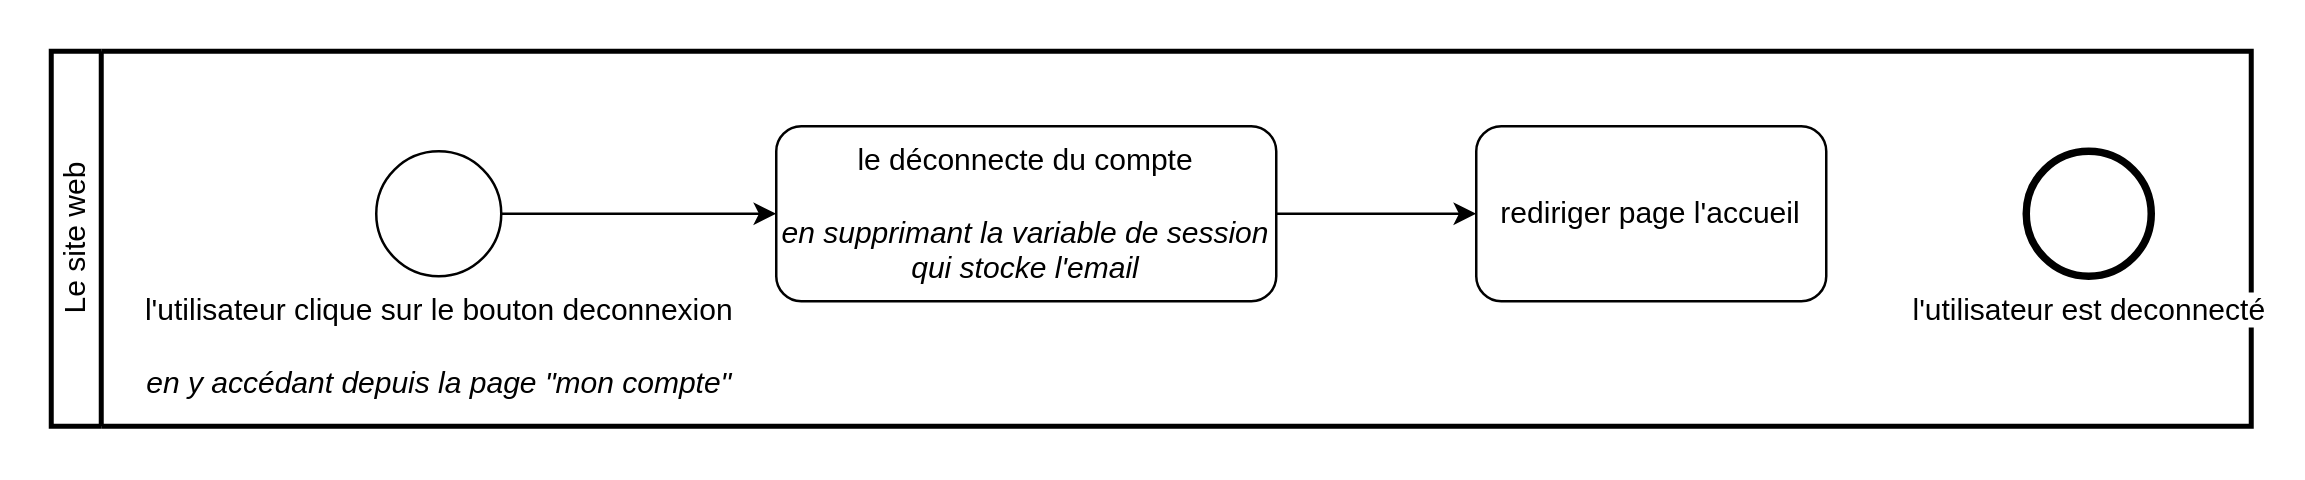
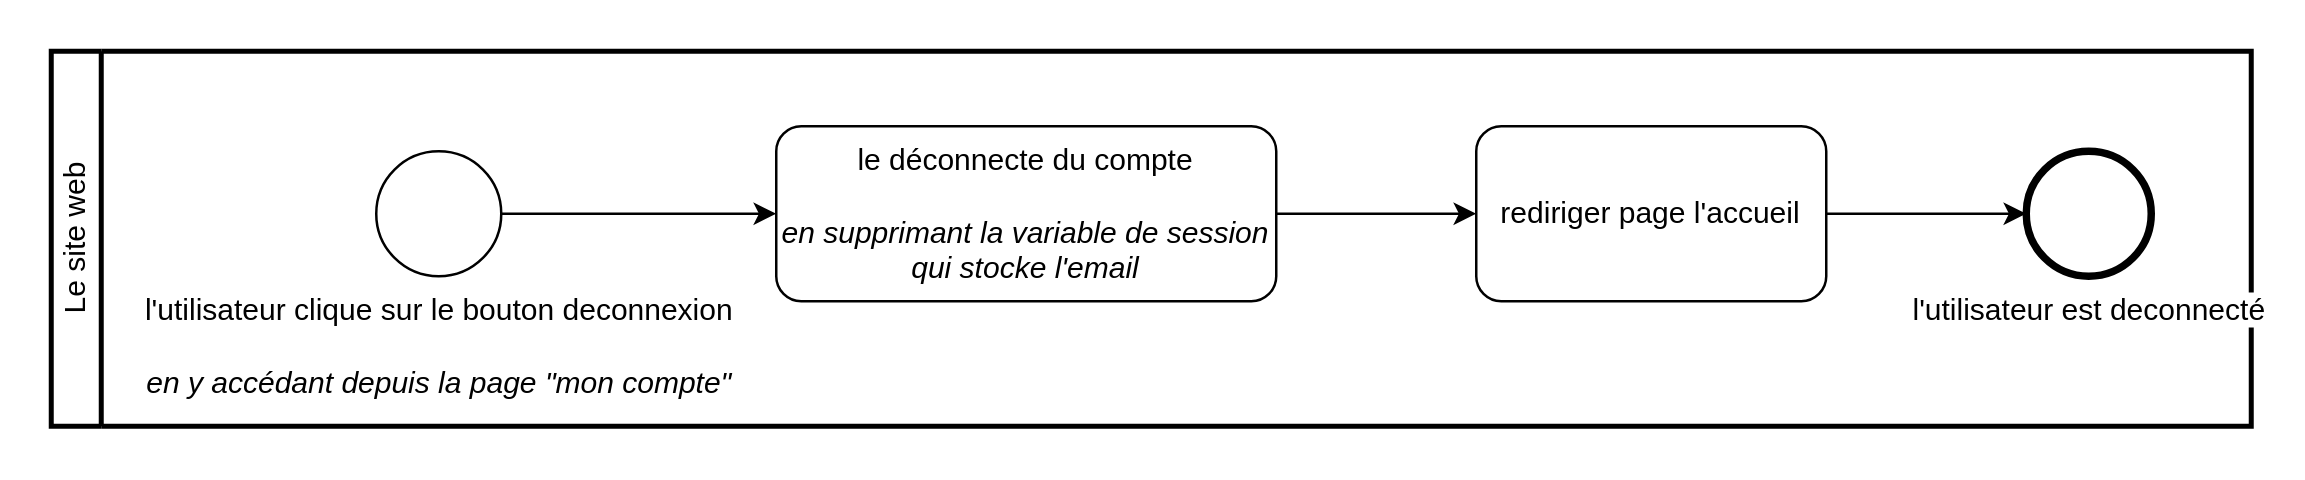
edge "rediriger page l'accueil" -> "l'utilisateur est deconnecté": added
